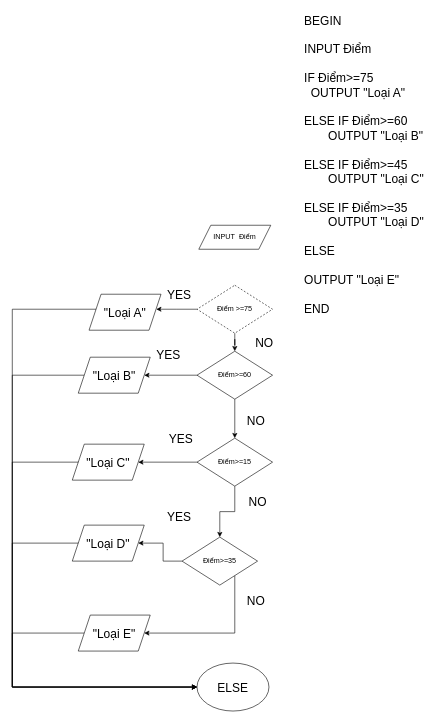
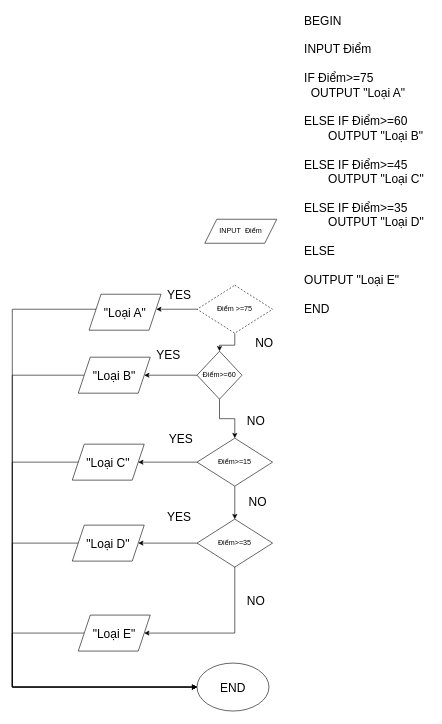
node "INPUT Điểm": moved (235, 237) -> (241, 231)
node "Điểm>=60": size 76x48 -> 45x48
node "Điểm>=35": moved (220, 561) -> (235, 543)
node "ELSE": label "ELSE" -> "END"
